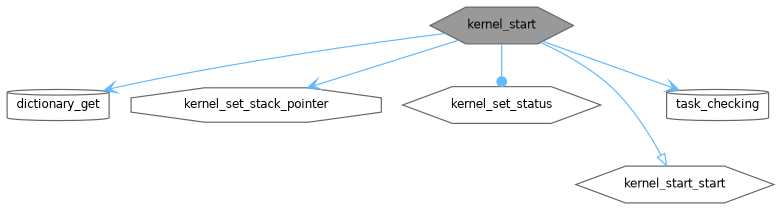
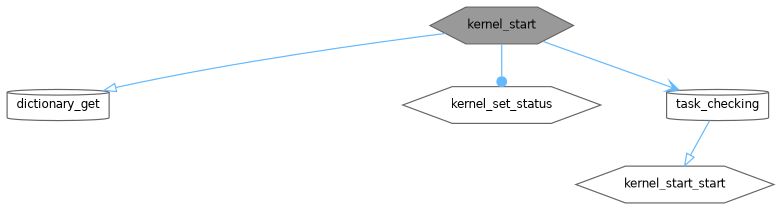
edge "kernel_start" -> "dictionary_get": arrowhead vee -> onormal
edge "kernel_start" -> "kernel_start_start": now "task_checking" -> "kernel_start_start"
node "kernel_set_stack_pointer": removed
